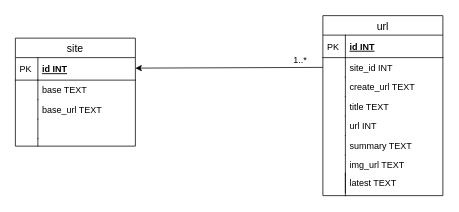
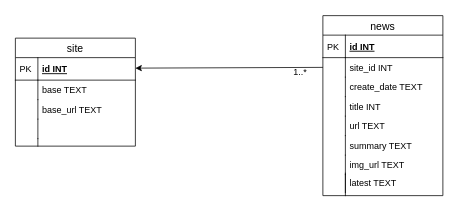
node "url": label "url" -> "news"
node "1..*": moved (300, 60) -> (300, 72)
node "create_url TEXT": label "create_url TEXT" -> "create_date TEXT"
node "title TEXT": label "title TEXT" -> "title INT"
node "url INT": label "url INT" -> "url TEXT"
